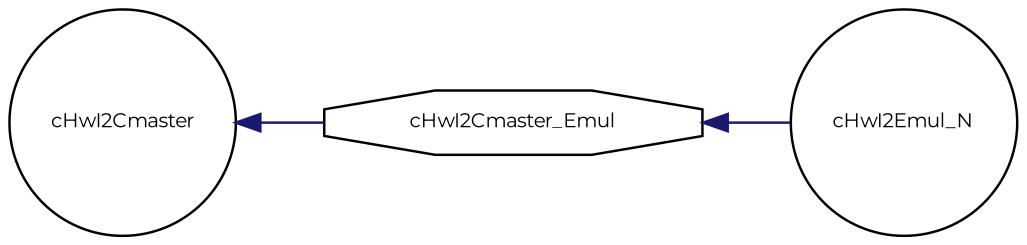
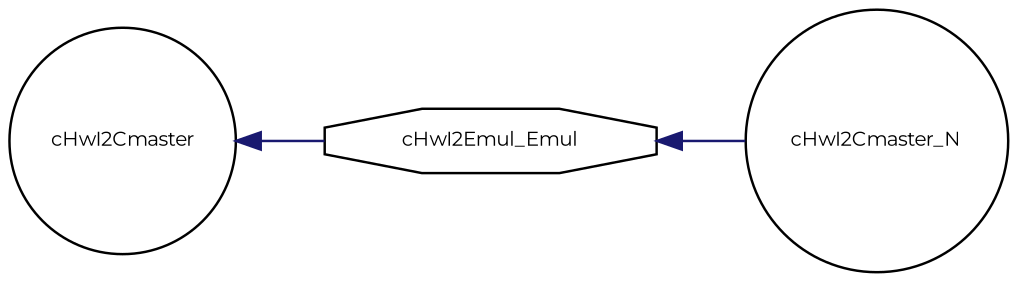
node "cHwI2Cmaster_Emul": label "cHwI2Cmaster_Emul" -> "cHwI2Emul_Emul"
node "cHwI2Emul_N": label "cHwI2Emul_N" -> "cHwI2Cmaster_N"
